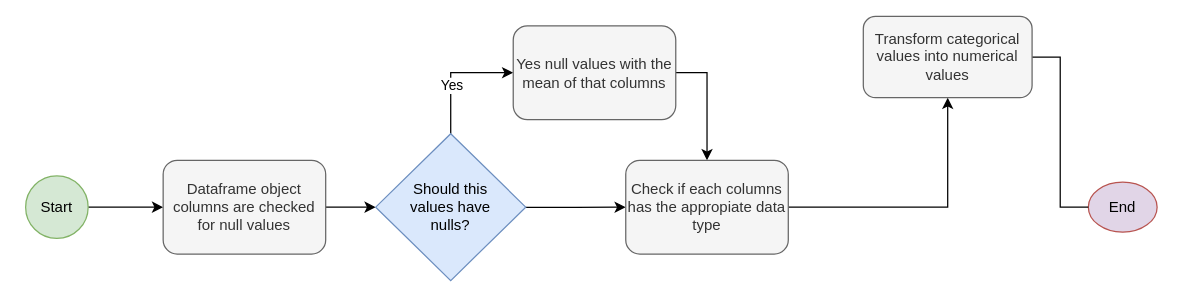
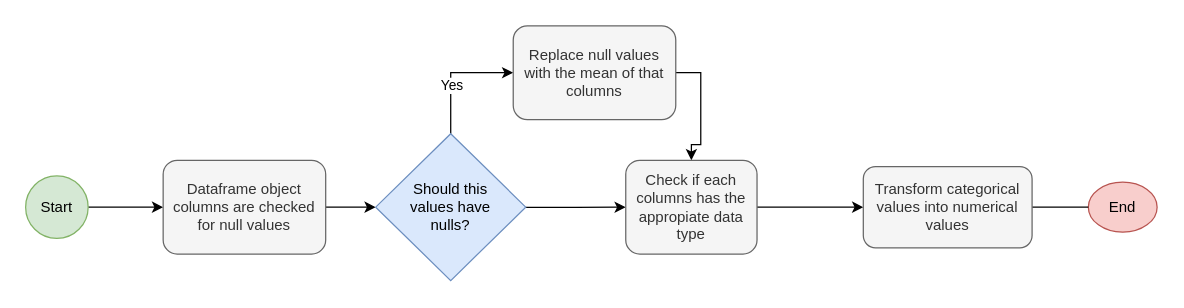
node "Transform categorical values into numerical values": moved (948, 57) -> (948, 207)
node "Yes null values with the mean of that columns": label "Yes null values with the mean of that columns" -> "Replace null values with the mean of that columns"
node "Check if each columns has the appropiate data type": size 163x94 -> 131x94
node "End": fillcolor #e1d5e7 -> #f8cecc
